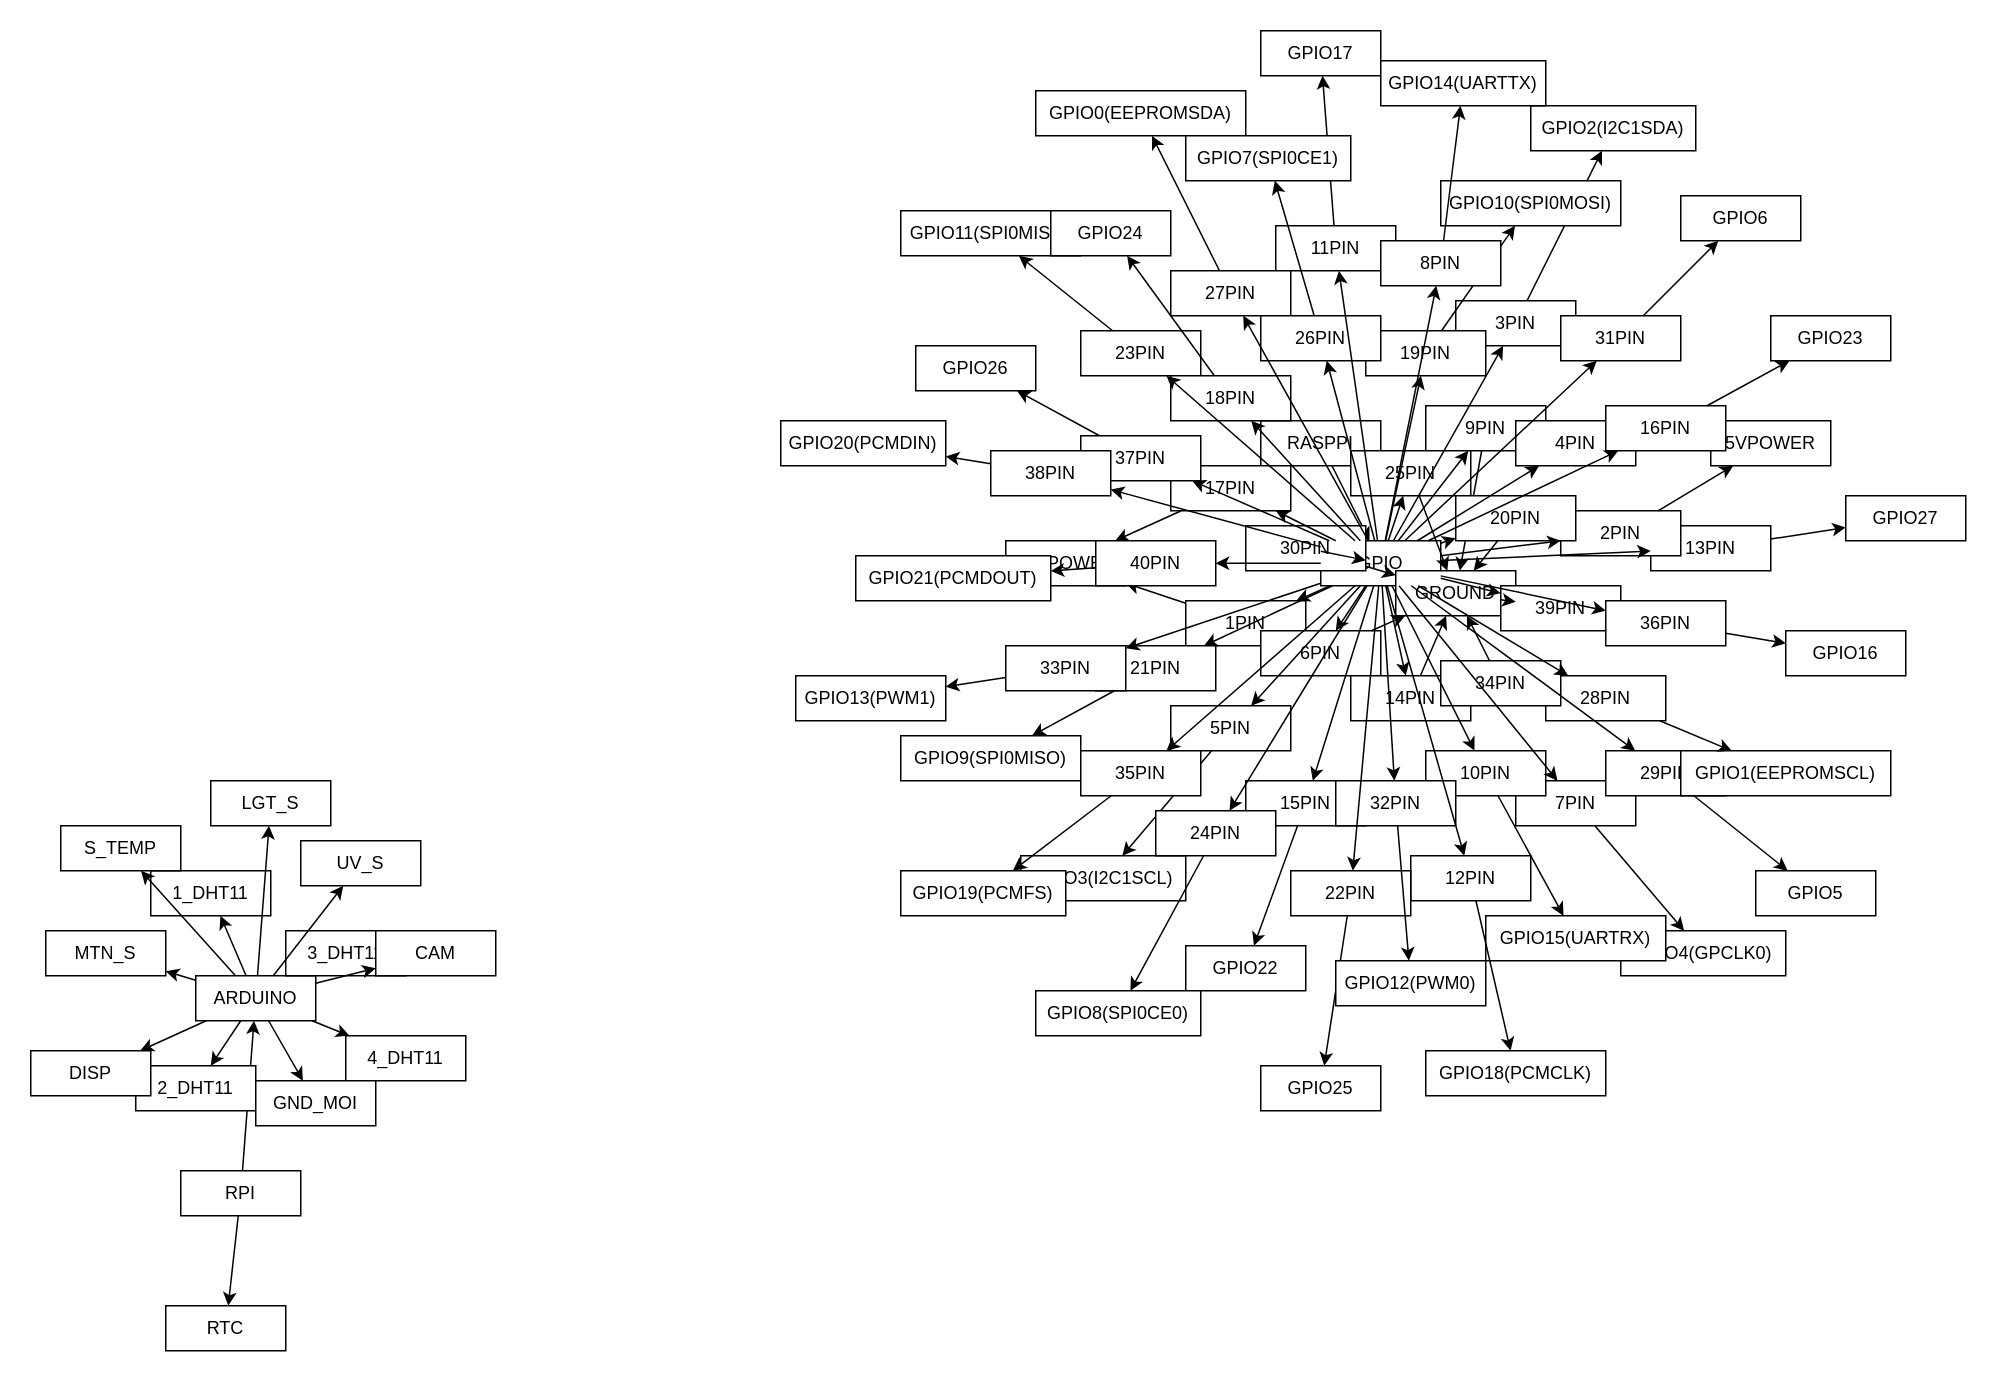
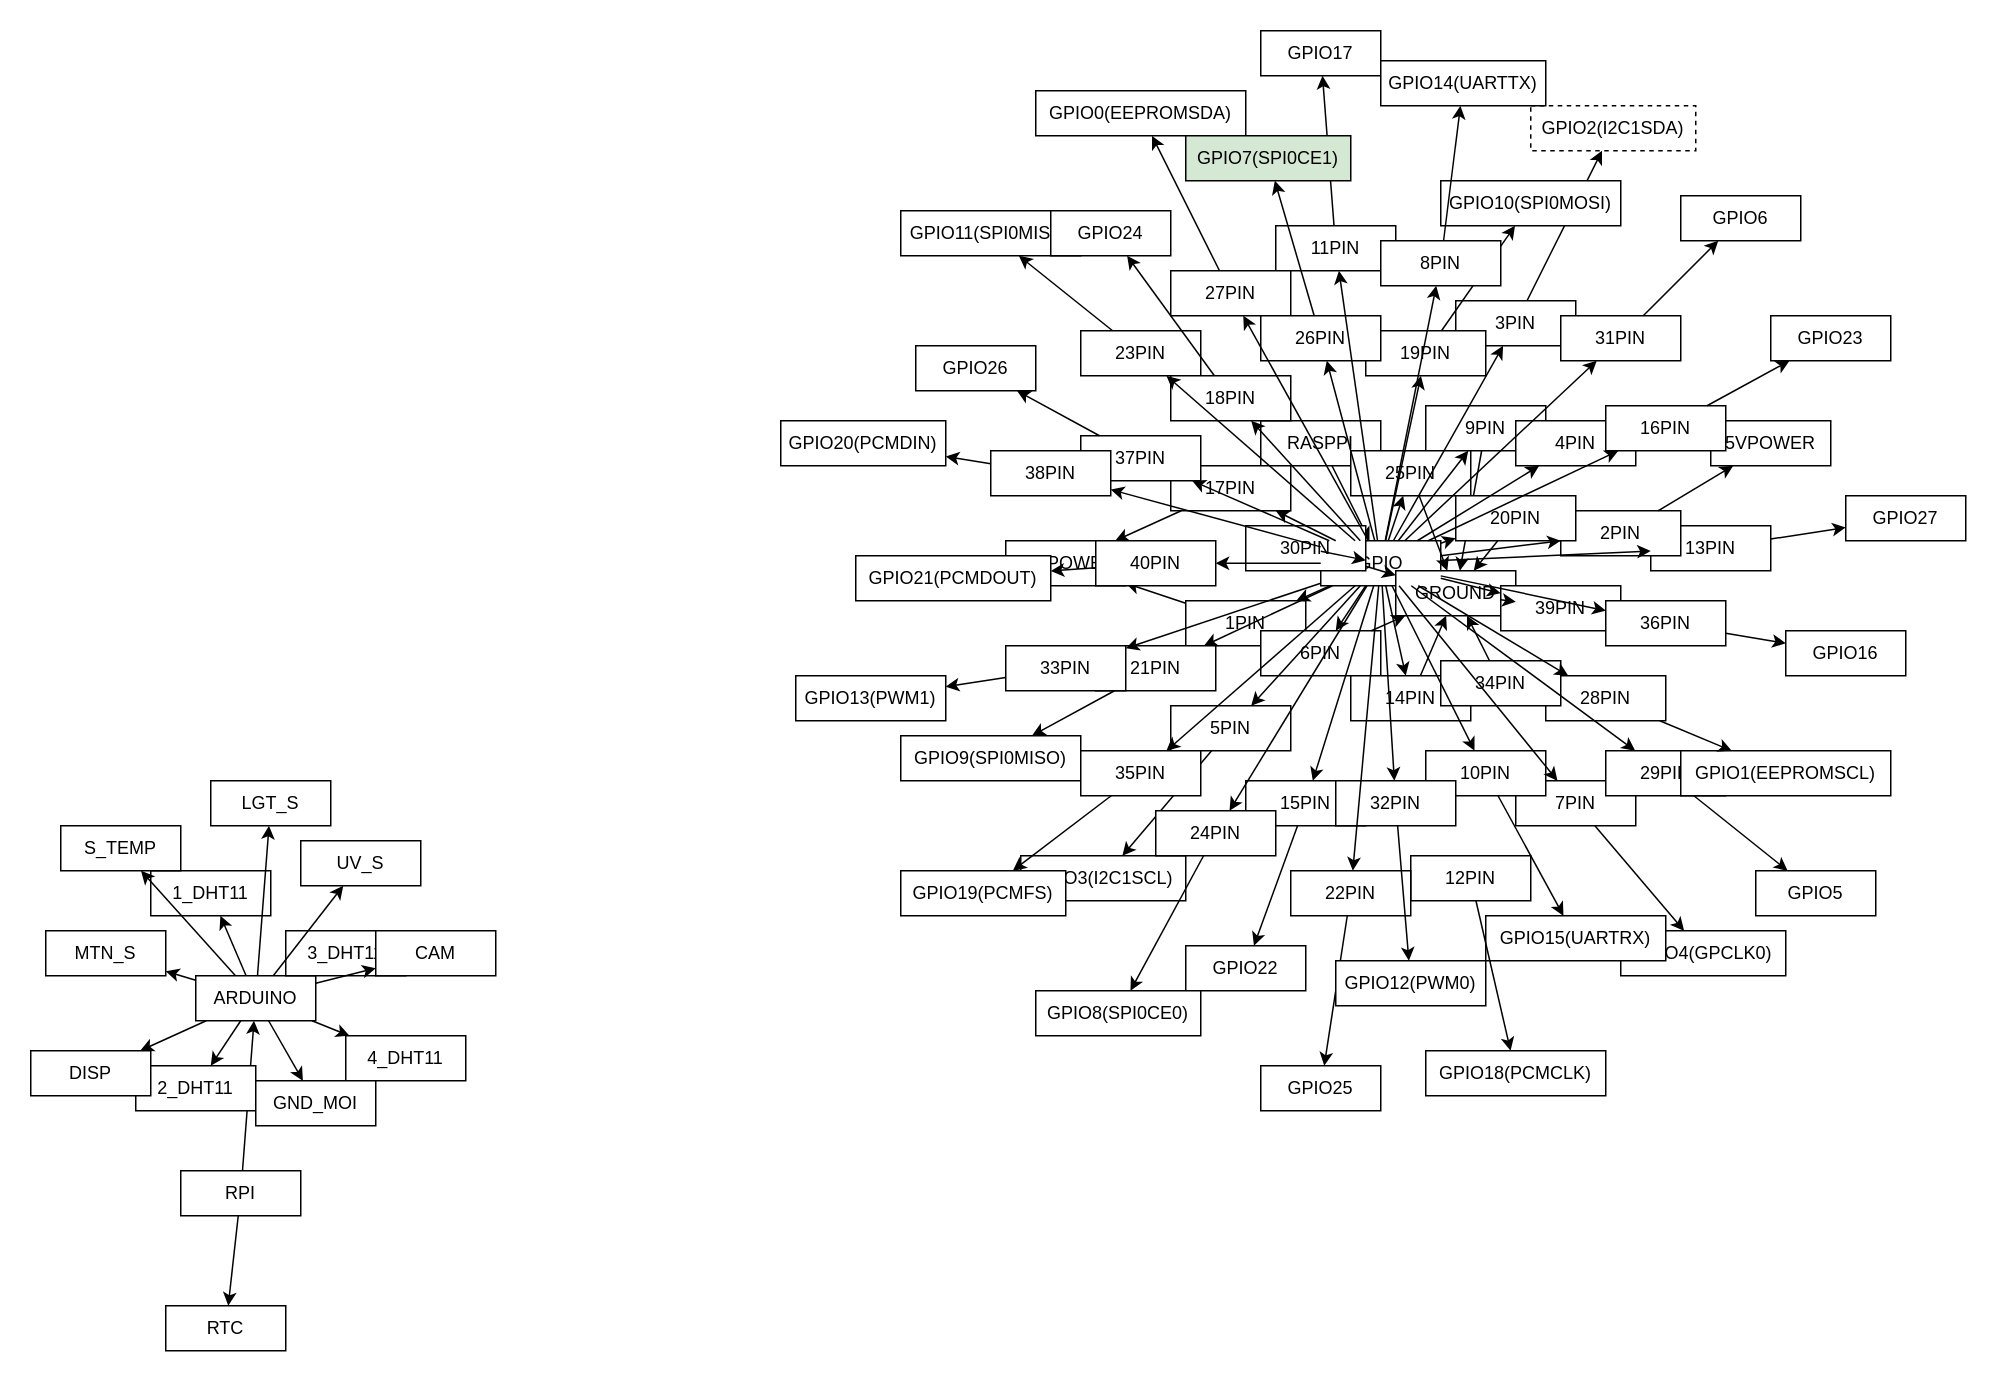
node "GPIO2(I2C1SDA)": style solid -> dashed
node "GPIO7(SPI0CE1)": fillcolor #ffffff -> #d5e8d4
edge "GPIO" -> "12PIN": removed
